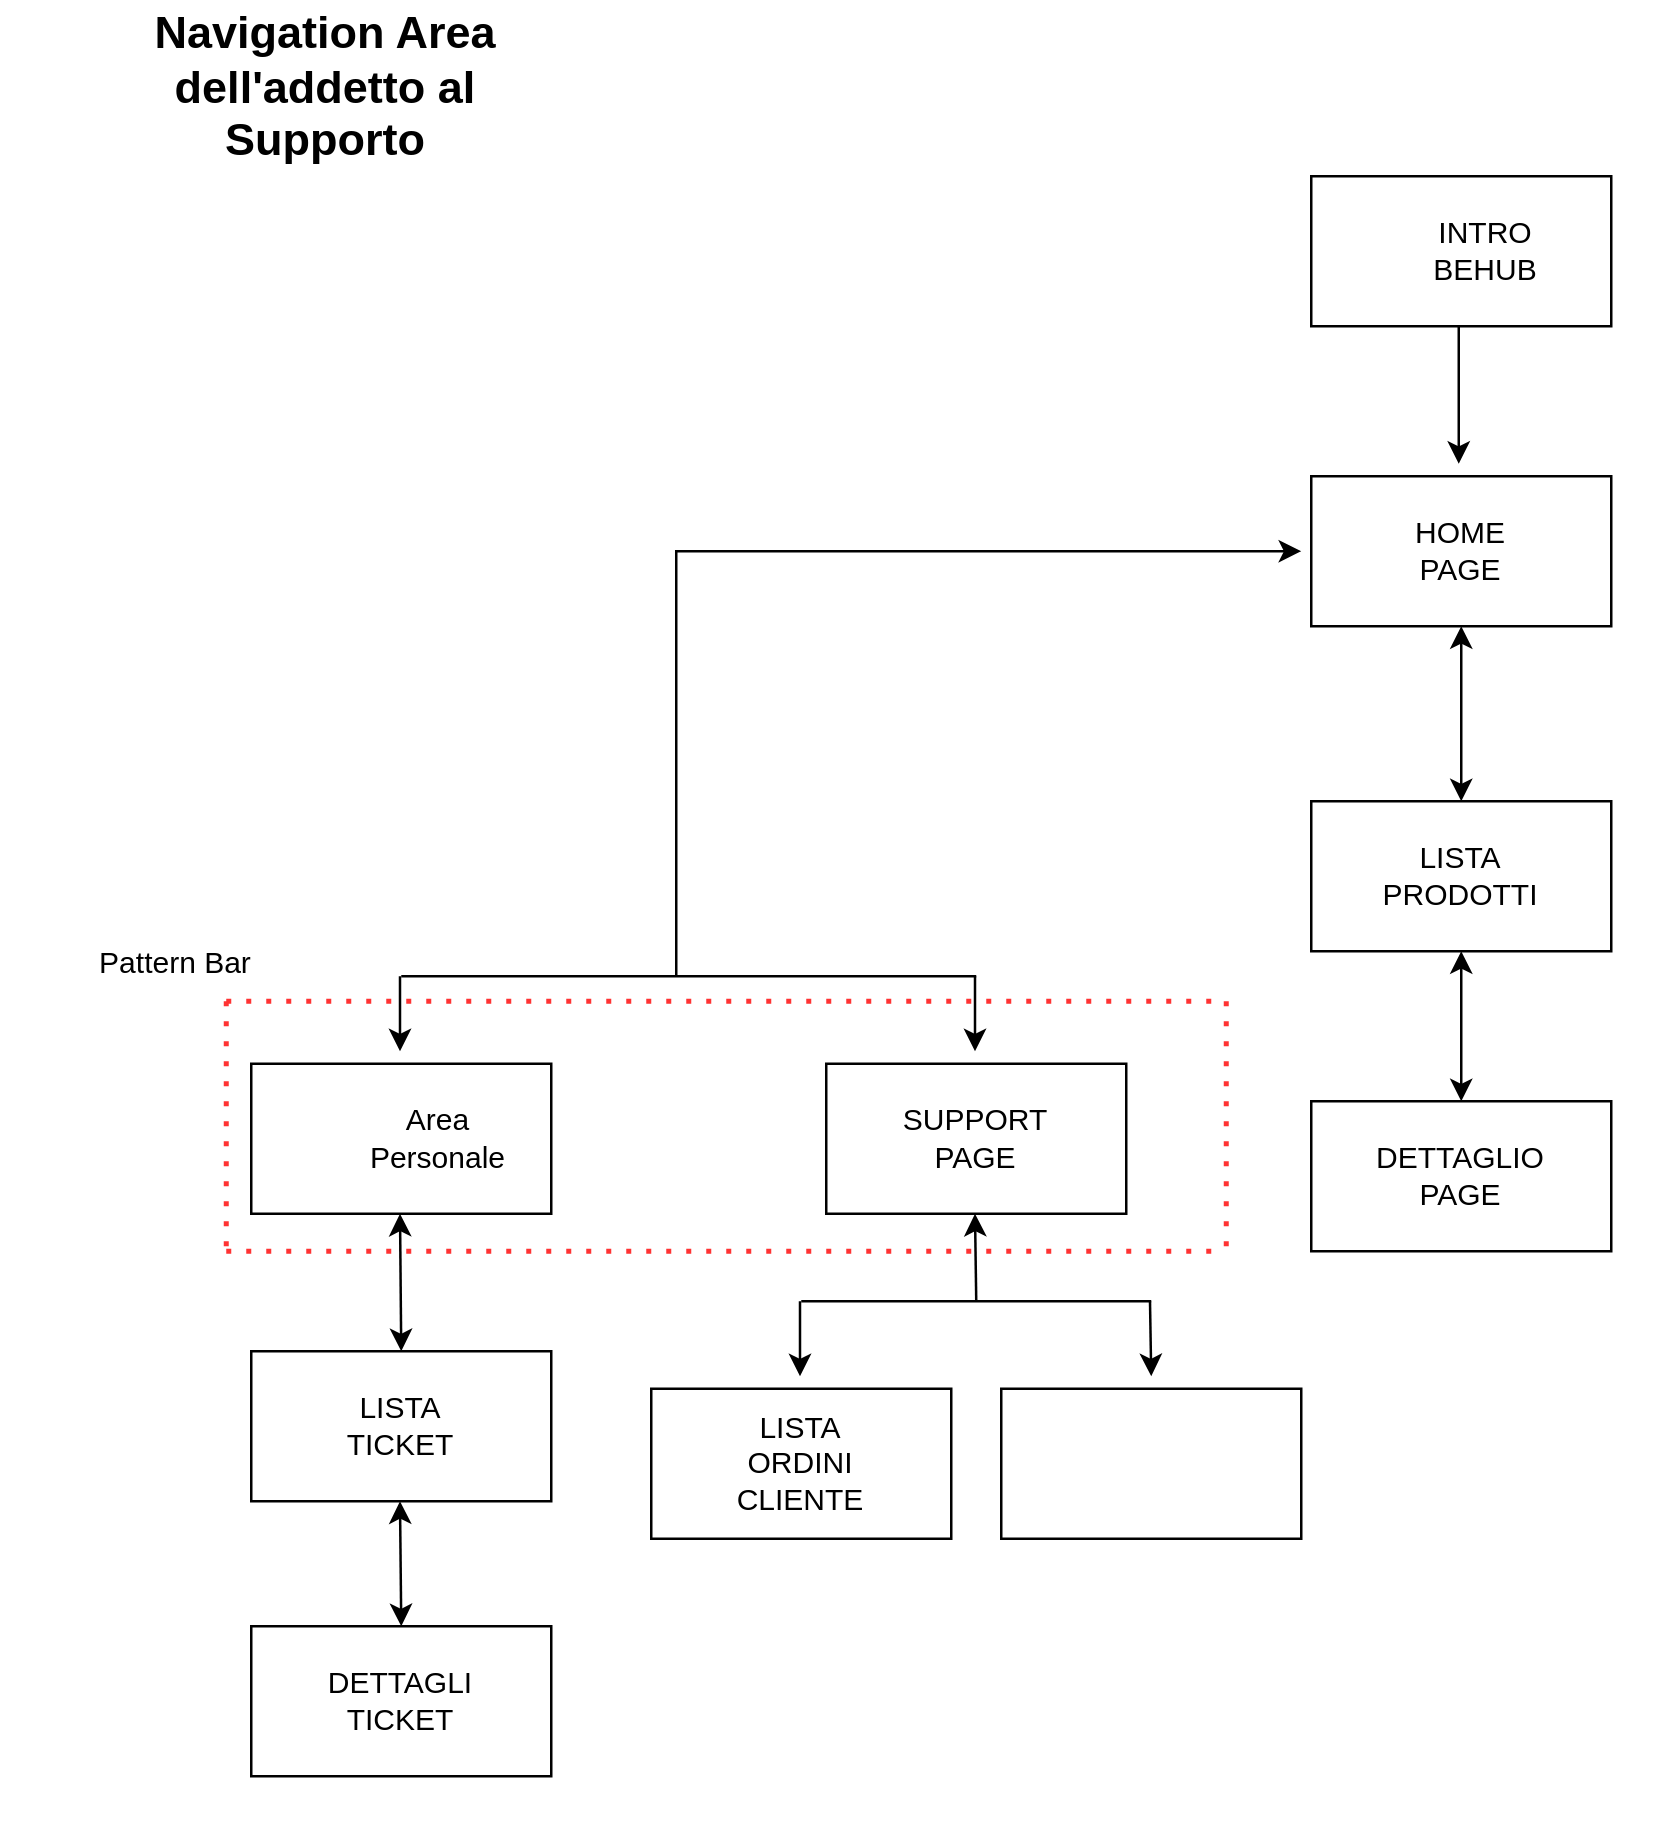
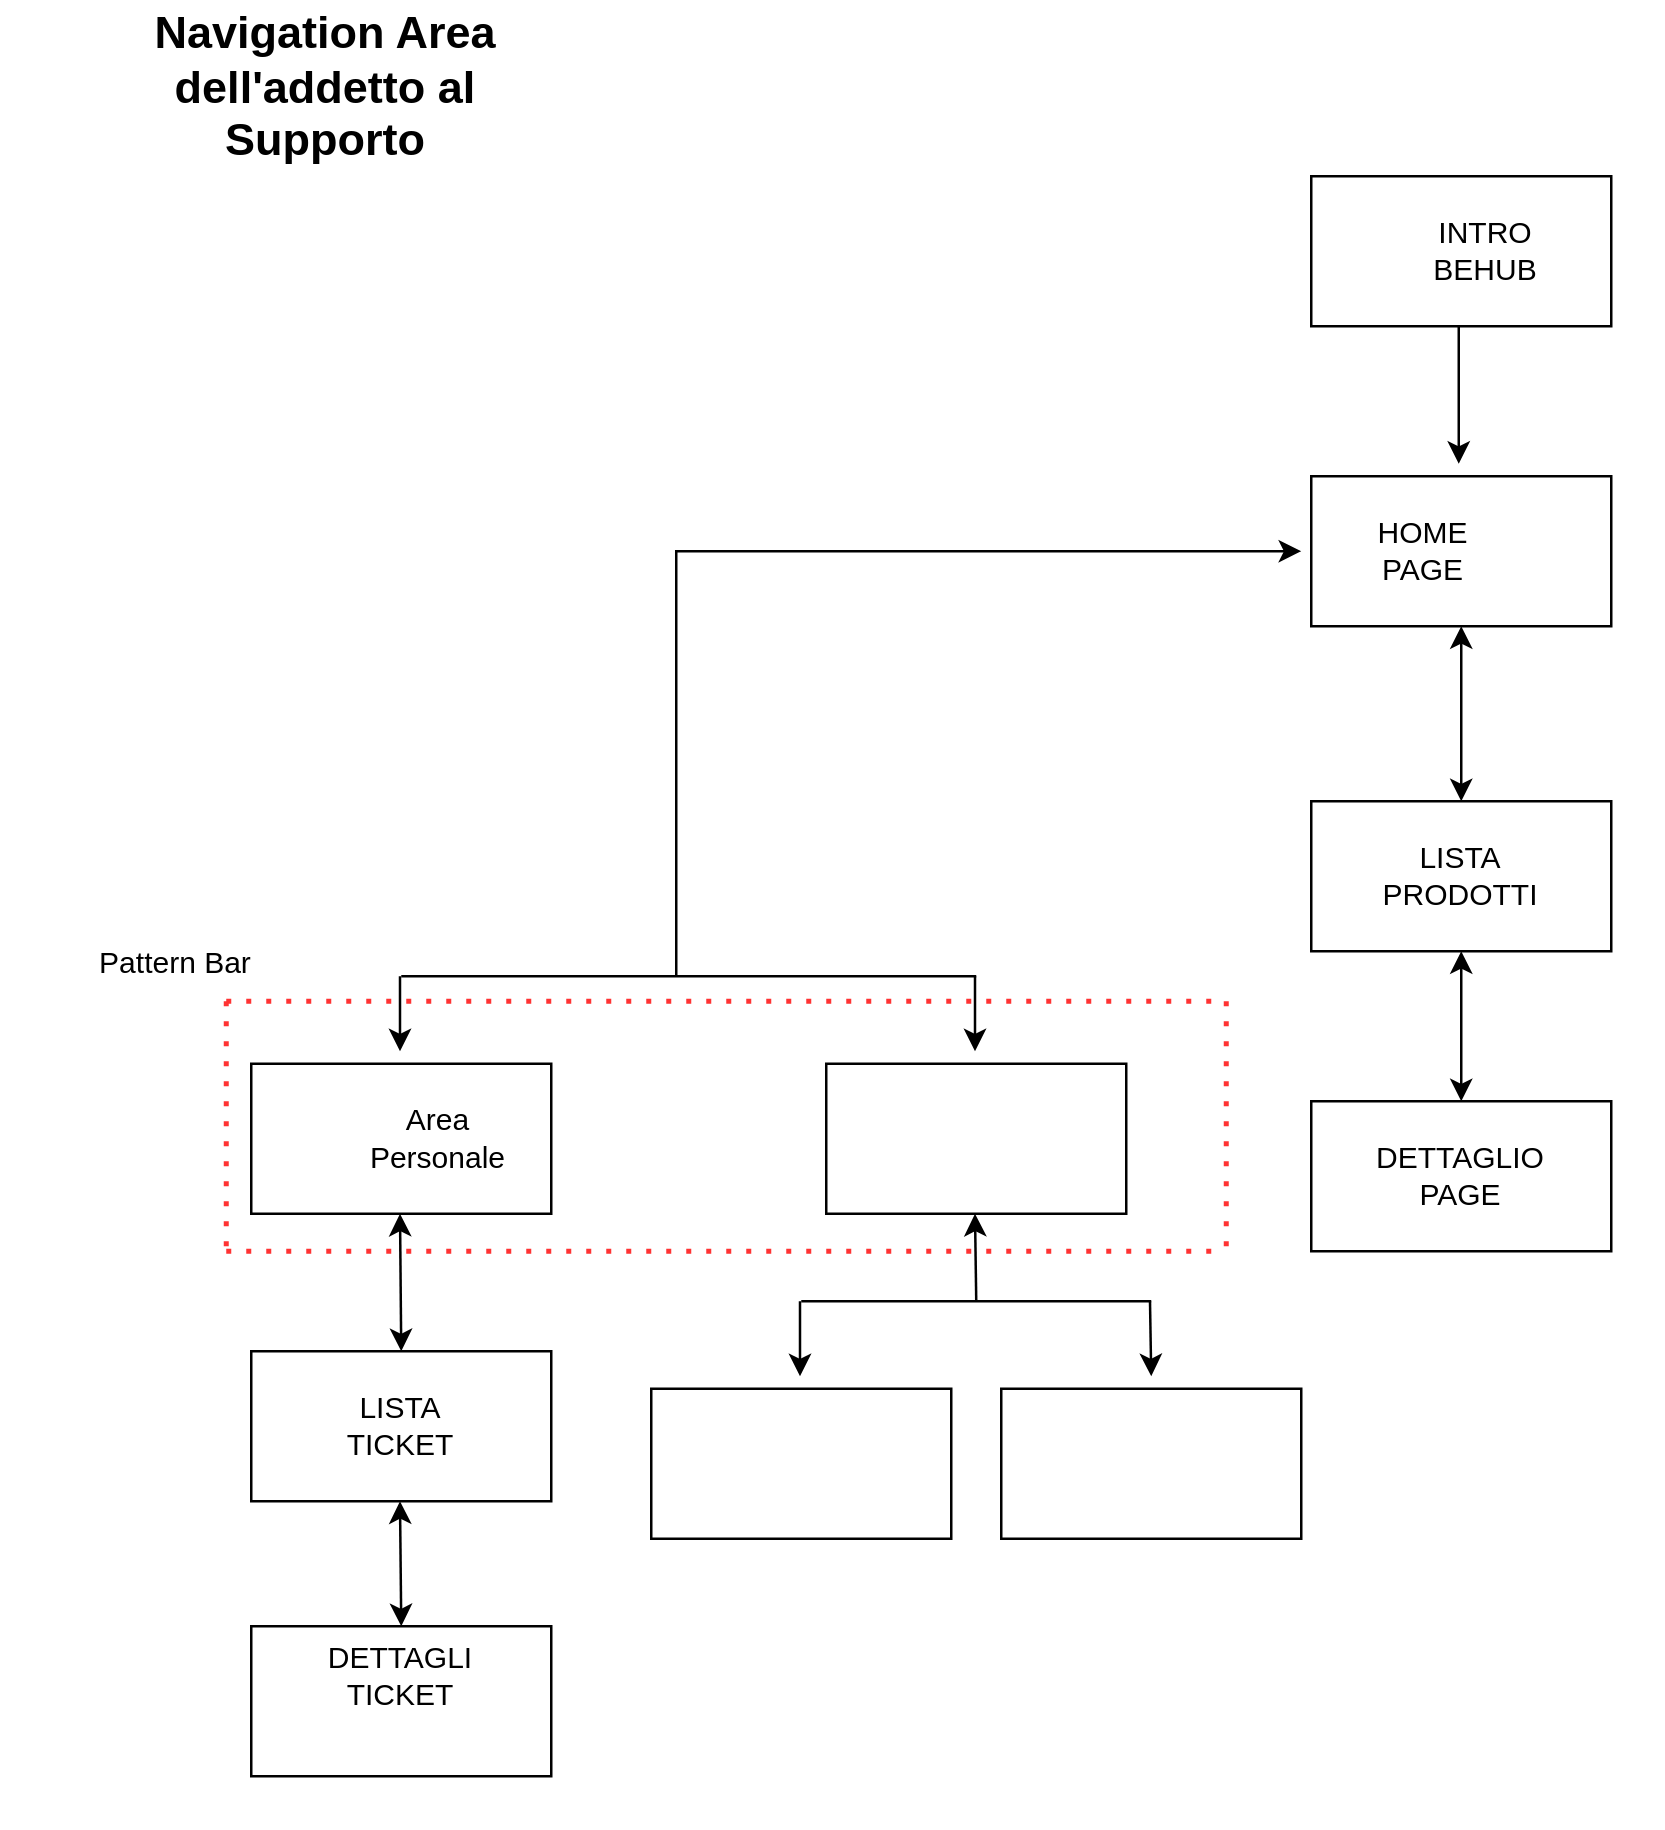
node "HOME PAGE": moved (1461, 551) -> (1424, 551)
node "SUPPORT PAGE": removed
node "LISTA ORDINI CLIENTE": removed
node "DETTAGLI TICKET": moved (401, 1701) -> (401, 1676)
